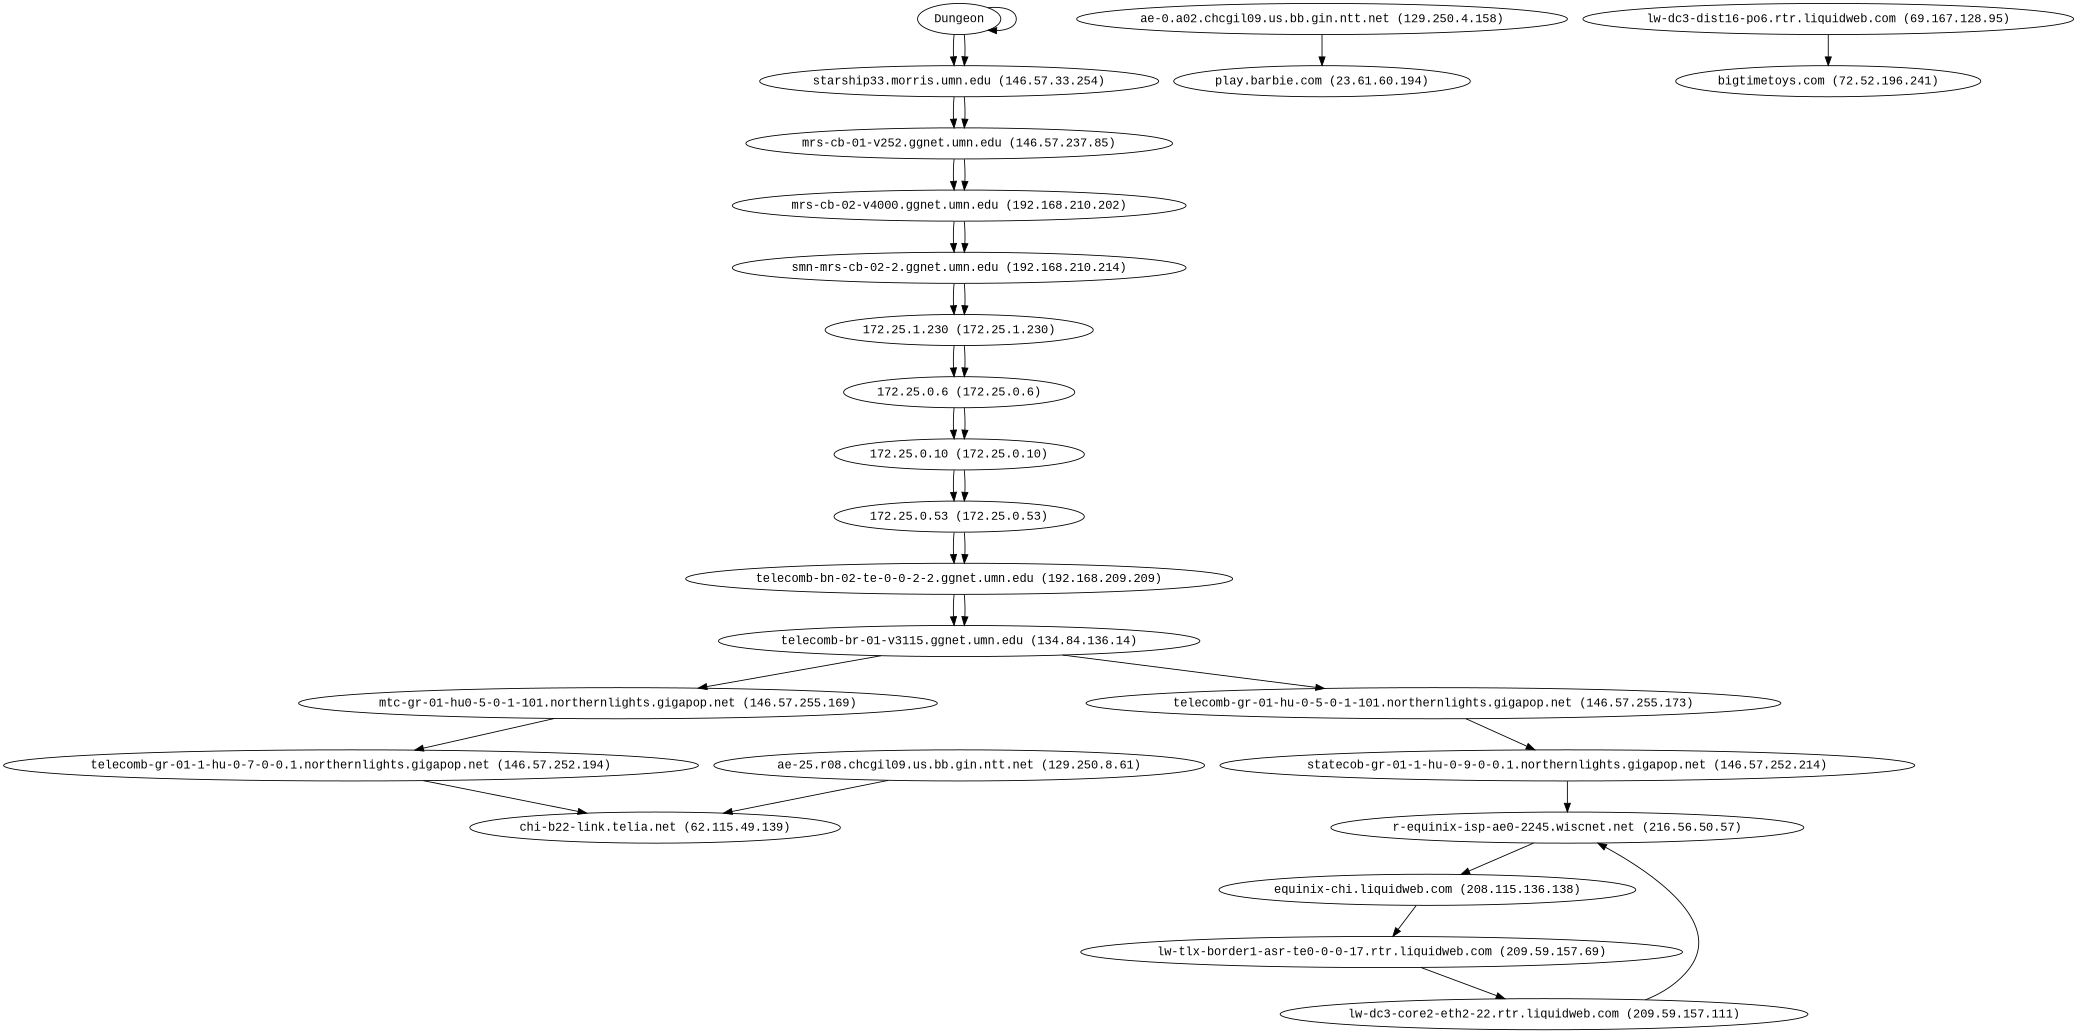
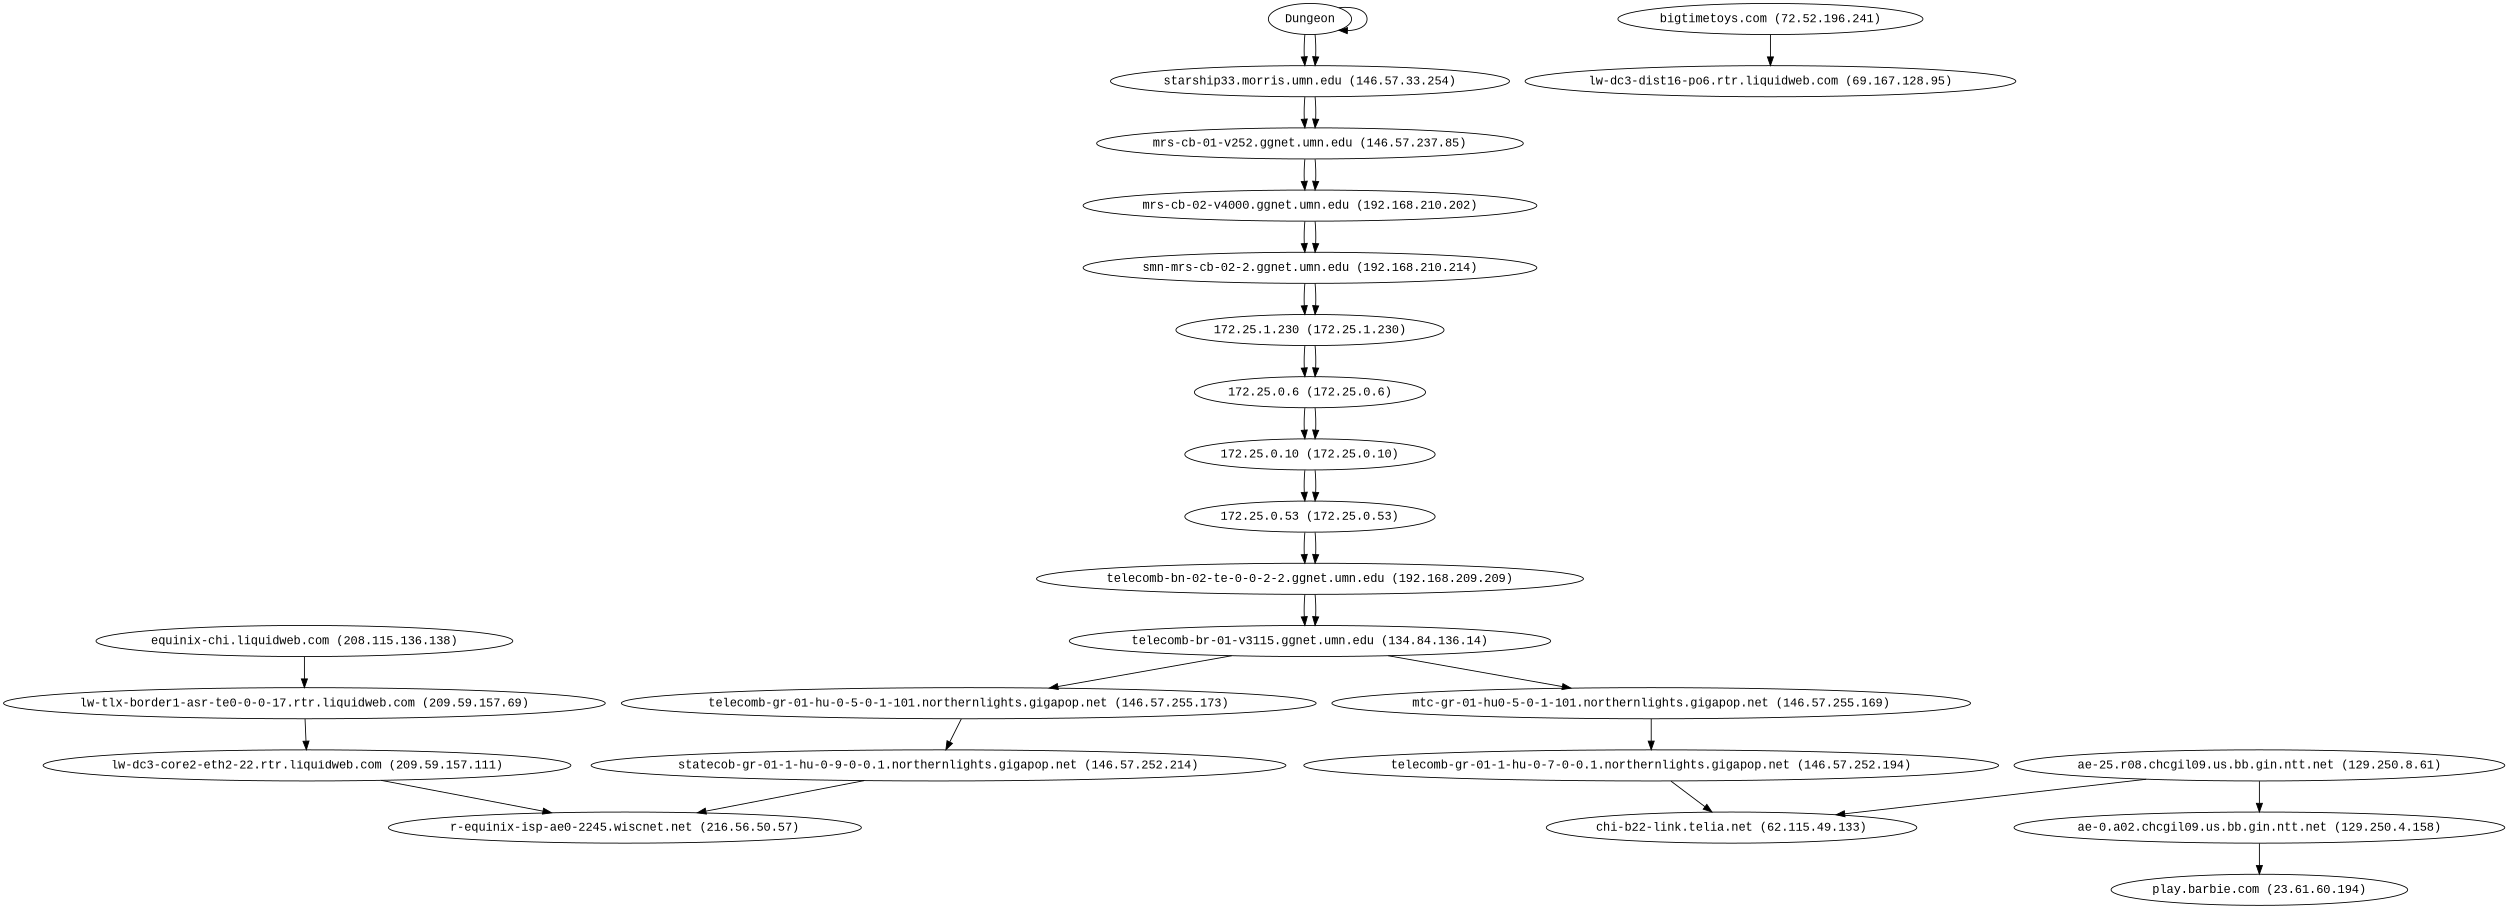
edge "lw-dc3-dist16-po6.rtr.liquidweb.com (69.167.128.95)" -> "bigtimetoys.com (72.52.196.241)": reversed
edge "ae-25.r08.chcgil09.us.bb.gin.ntt.net (129.250.8.61)" -> "ae-0.a02.chcgil09.us.bb.gin.ntt.net (129.250.4.158)": added
node "chi-b22-link.telia.net (62.115.49.139)": label "chi-b22-link.telia.net (62.115.49.139)" -> "chi-b22-link.telia.net (62.115.49.133)"
edge "r-equinix-isp-ae0-2245.wiscnet.net (216.56.50.57)" -> "equinix-chi.liquidweb.com (208.115.136.138)": removed
